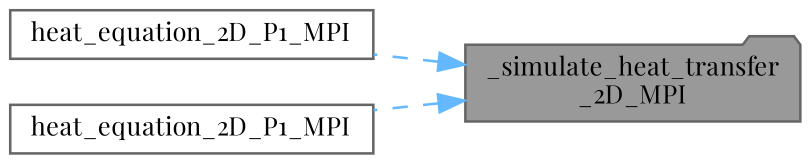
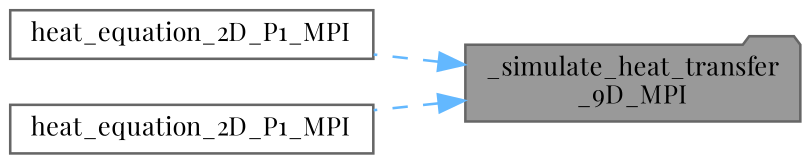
node "_simulate_heat_transfer _2D_MPI": label "_simulate_heat_transfer _2D_MPI" -> "_simulate_heat_transfer _9D_MPI"
